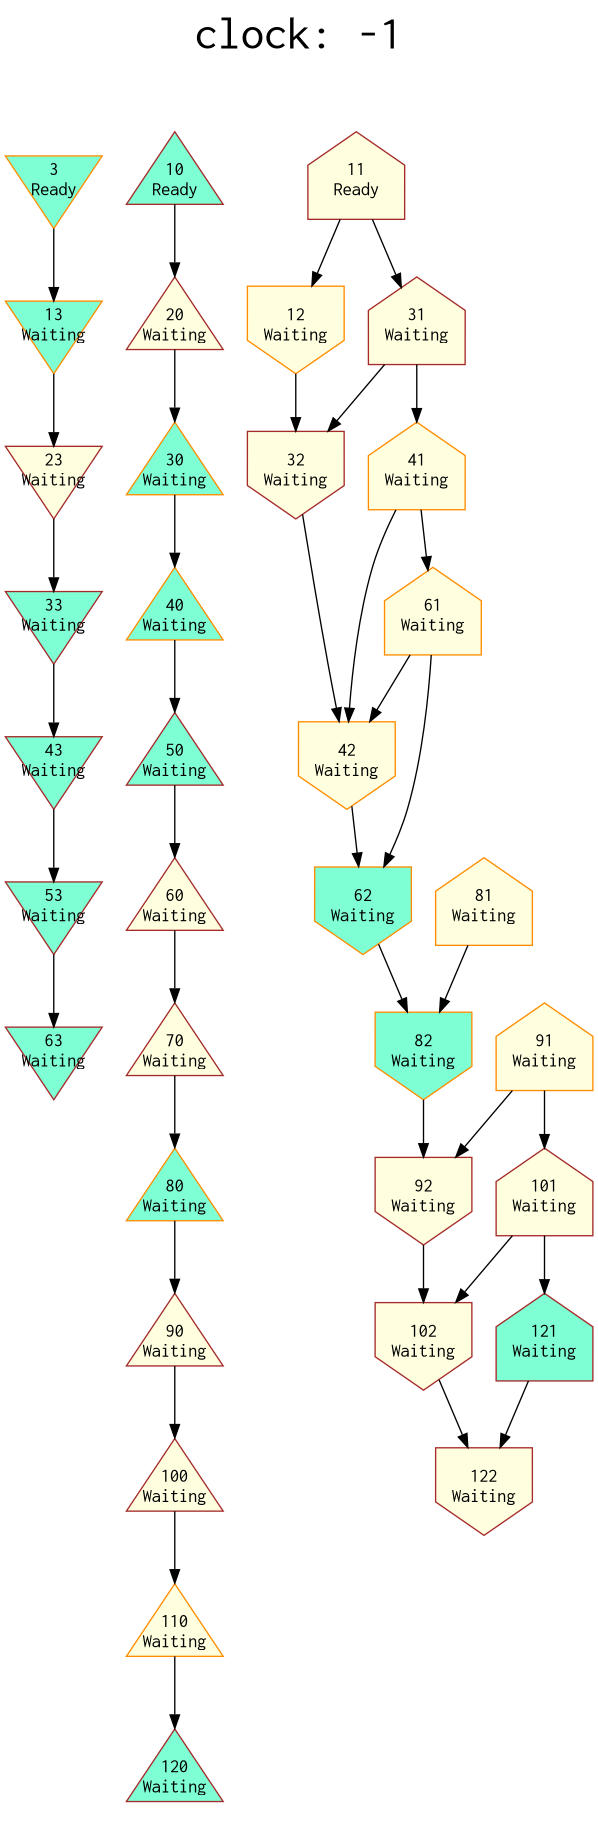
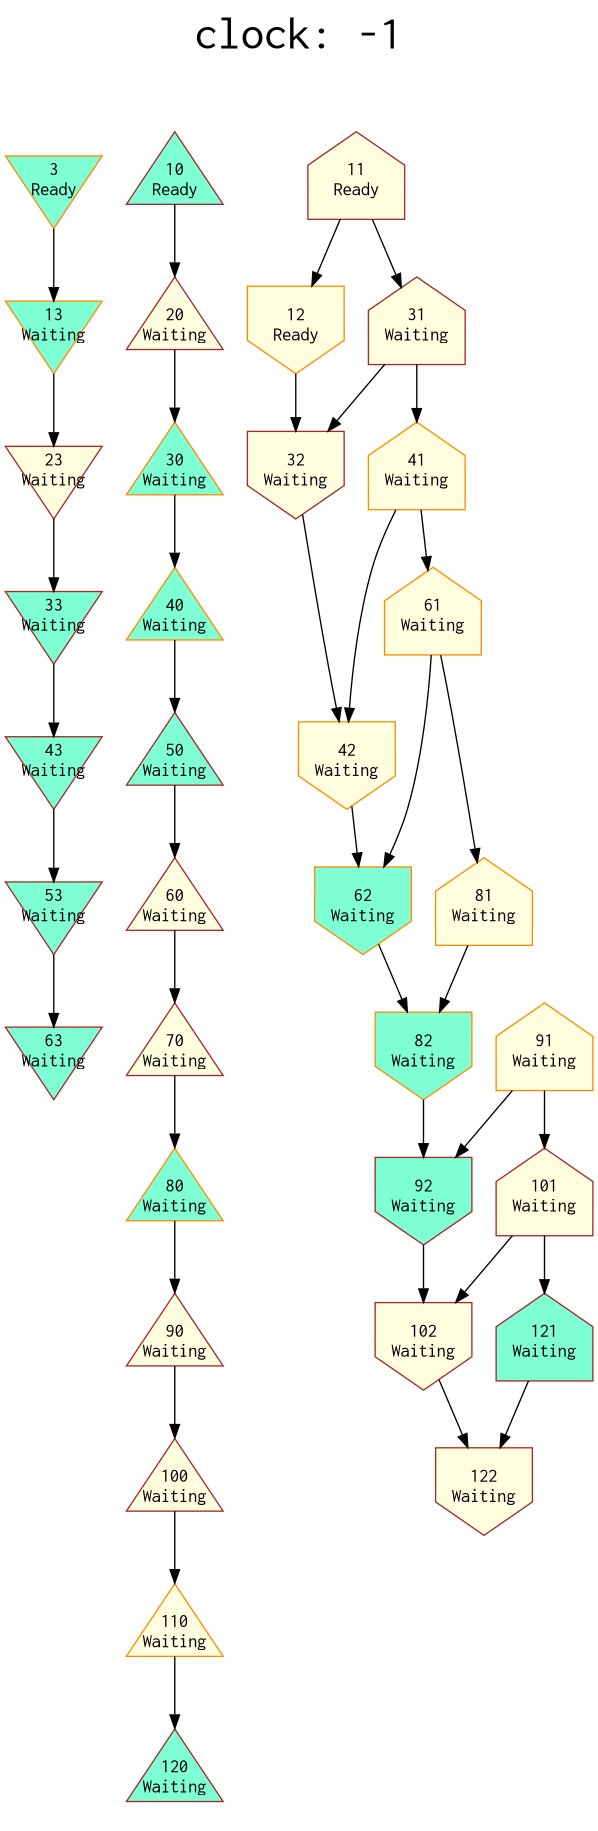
node "12 Waiting": label "12 Waiting" -> "12 Ready"
edge "61 Waiting" -> "42 Waiting": now "61 Waiting" -> "81 Waiting"
node "92 Waiting": fillcolor lightyellow -> aquamarine
